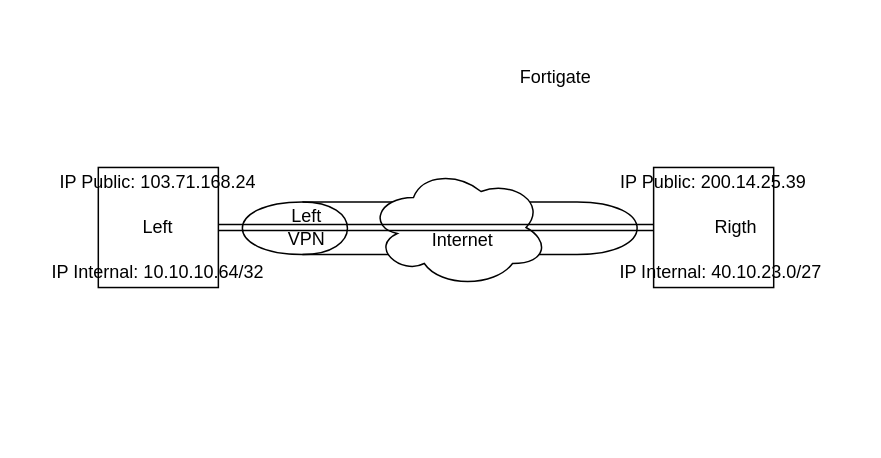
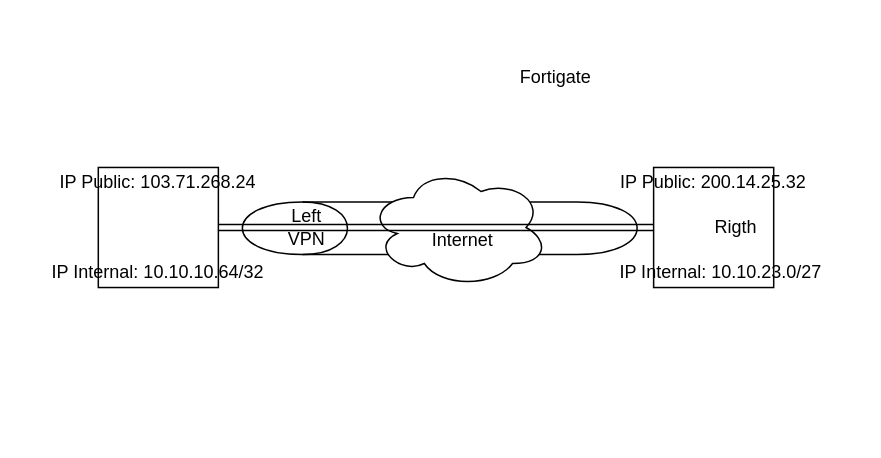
node "IP Public: 103.71.168.24": label "IP Public: 103.71.168.24" -> "IP Public: 103.71.268.24"
node "IP Public: 200.14.25.39": label "IP Public: 200.14.25.39" -> "IP Public: 200.14.25.32"
node "Left": removed
node "IP Internal: 40.10.23.0/27": label "IP Internal: 40.10.23.0/27" -> "IP Internal: 10.10.23.0/27"
